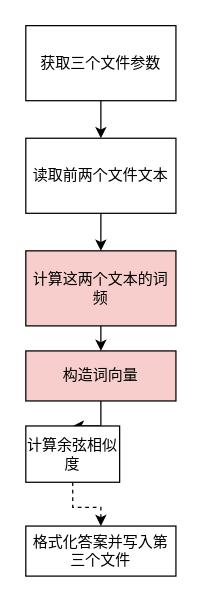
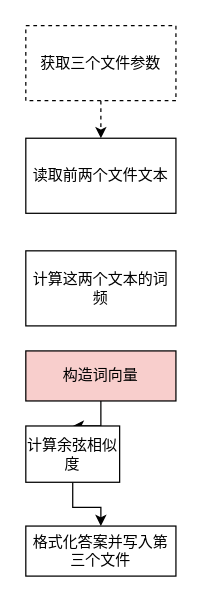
node "获取三个文件参数": style solid -> dashed
edge "获取三个文件参数" -> "读取前两个文件文本": style solid -> dashed
edge "读取前两个文件文本" -> "计算这两个文本的词频": removed
node "计算这两个文本的词频": fillcolor #f8cecc -> #ffffff
edge "计算这两个文本的词频" -> "构造词向量": removed
edge "计算余弦相似度" -> "格式化答案并写入第三个文件": style dashed -> solid
